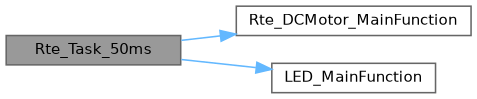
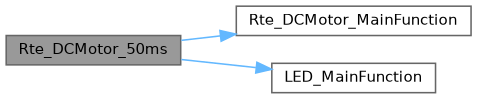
node "Rte_Task_50ms": label "Rte_Task_50ms" -> "Rte_DCMotor_50ms"
